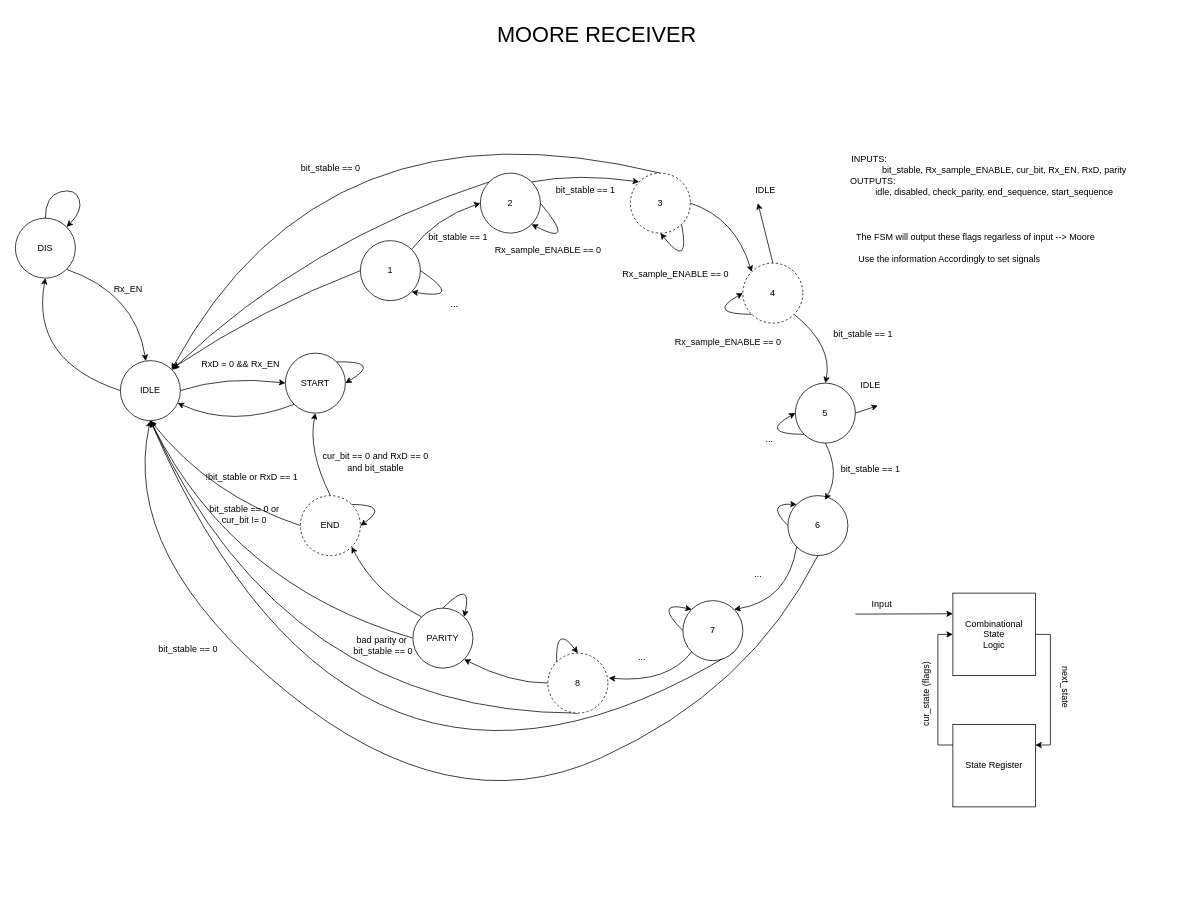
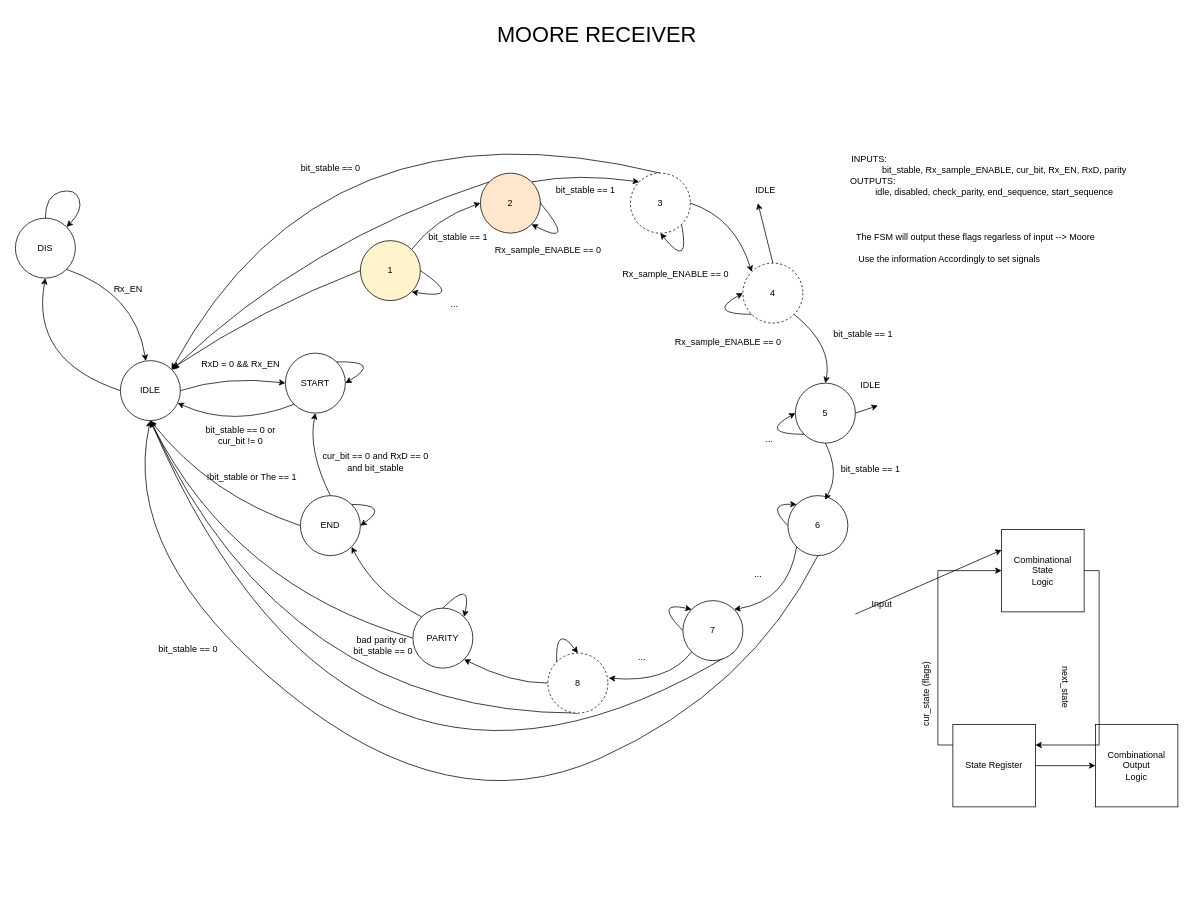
node "2": fillcolor #ffffff -> #ffe6cc
node "1": fillcolor #ffffff -> #fff2cc
node "!bit_stable or RxD == 1": label "!bit_stable or RxD == 1" -> "!bit_stable or The == 1"
node "bit_stable == 0 or cur_bit != 0": moved (244, 514) -> (240, 435)
node "END": style dashed -> solid
node "Combinational State Logic": moved (994, 634) -> (1043, 570)
edge "State Register" -> "Combinational Output Logic": added
node "Combinational Output Logic": added
